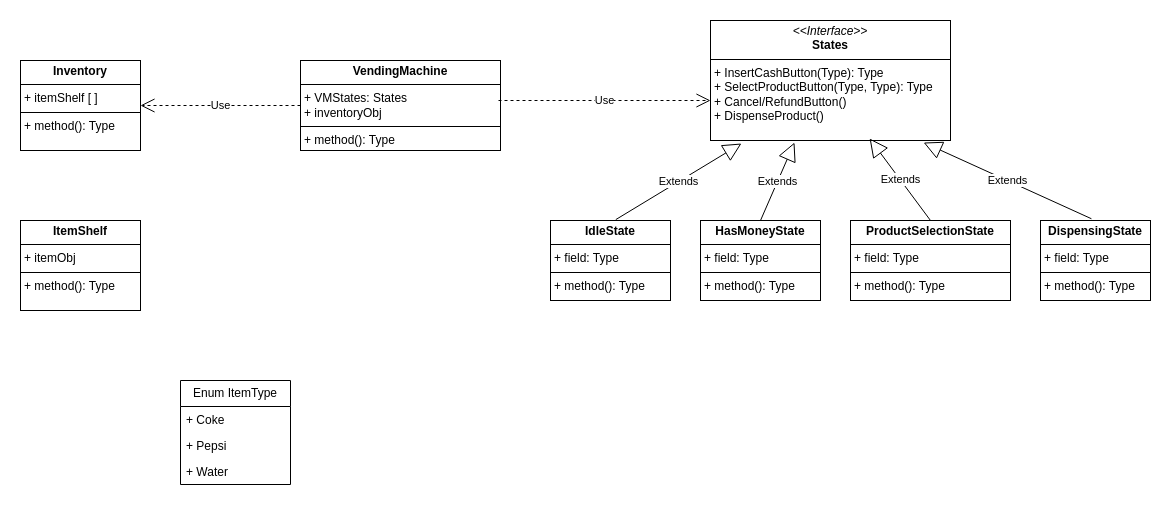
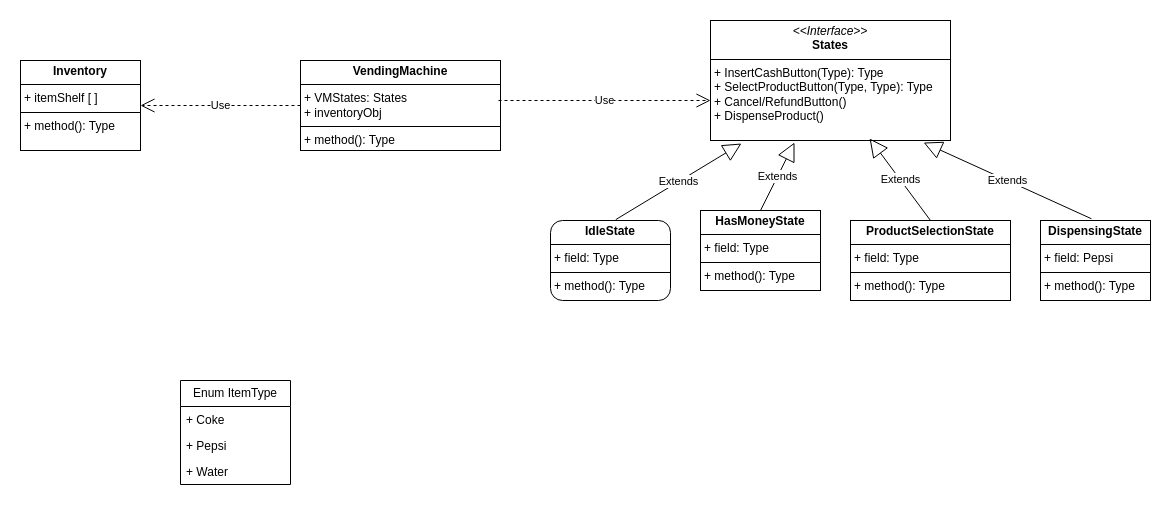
node "DispensingState + field: Type + method(): Type": label "DispensingState + field: Type + method(): Type" -> "DispensingState + field: Pepsi + method(): Type"
node "IdleState + field: Type + method(): Type": shape rectangle -> rounded rectangle
node "HasMoneyState + field: Type + method(): Type": moved (761, 261) -> (761, 251)
node "ItemShelf + itemObj + method(): Type": removed
